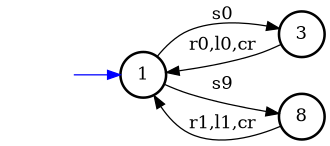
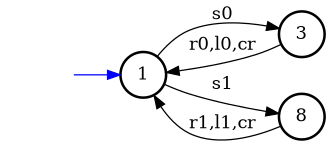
edge "1" -> "8": label "s9" -> "s1"
